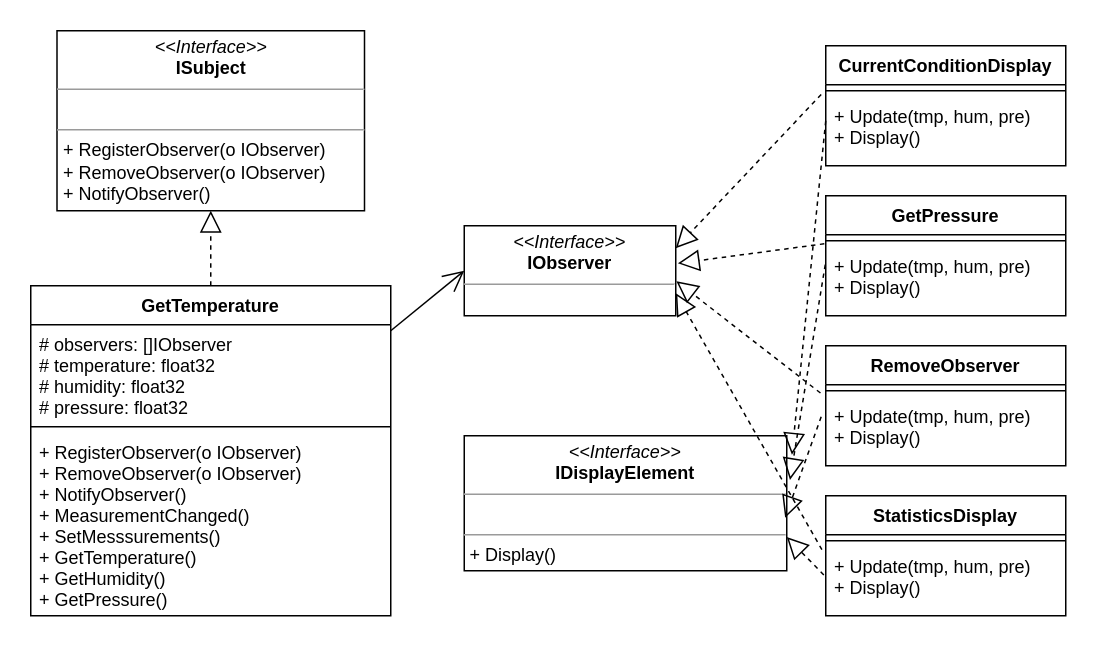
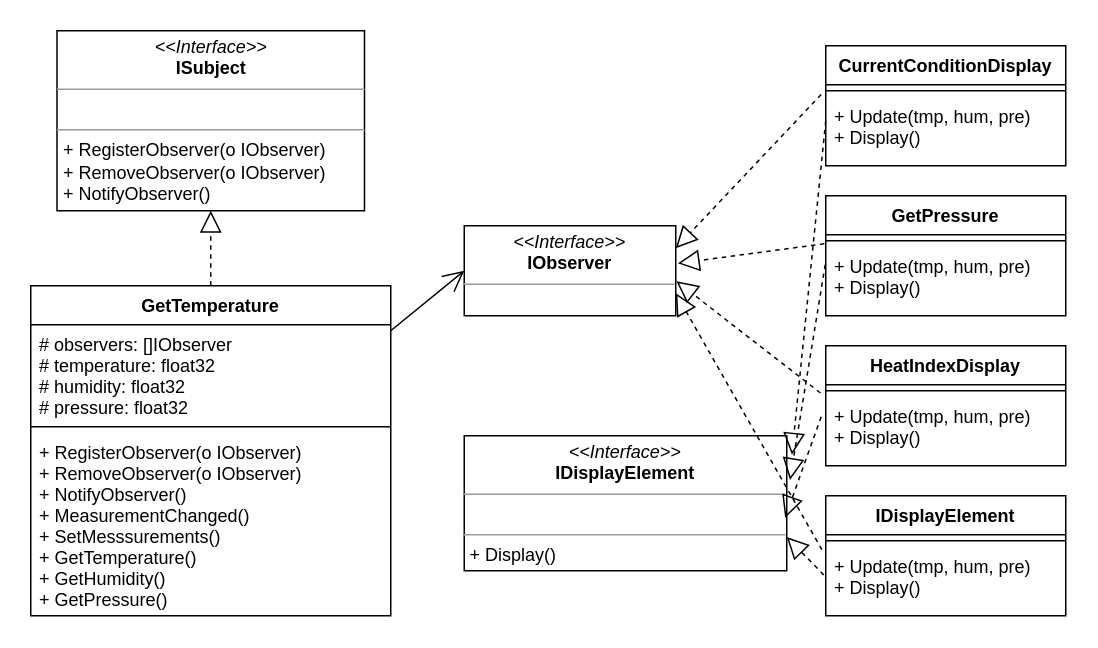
node "RemoveObserver": label "RemoveObserver" -> "HeatIndexDisplay"
node "StatisticsDisplay": label "StatisticsDisplay" -> "IDisplayElement"
